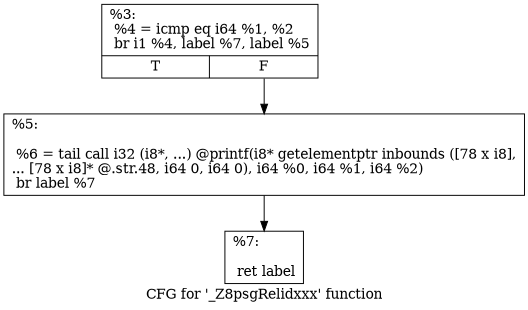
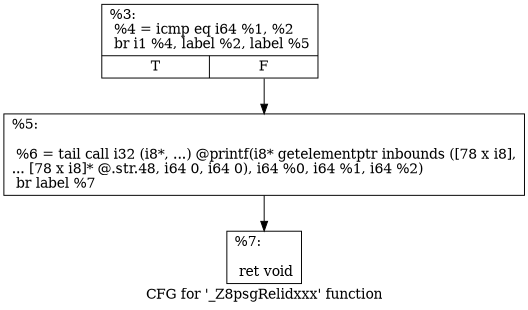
node "%3:": text "br i1 %4, label %7, label %5" -> "br i1 %4, label %2, label %5"
node "%7:": text "ret label" -> "ret void"
